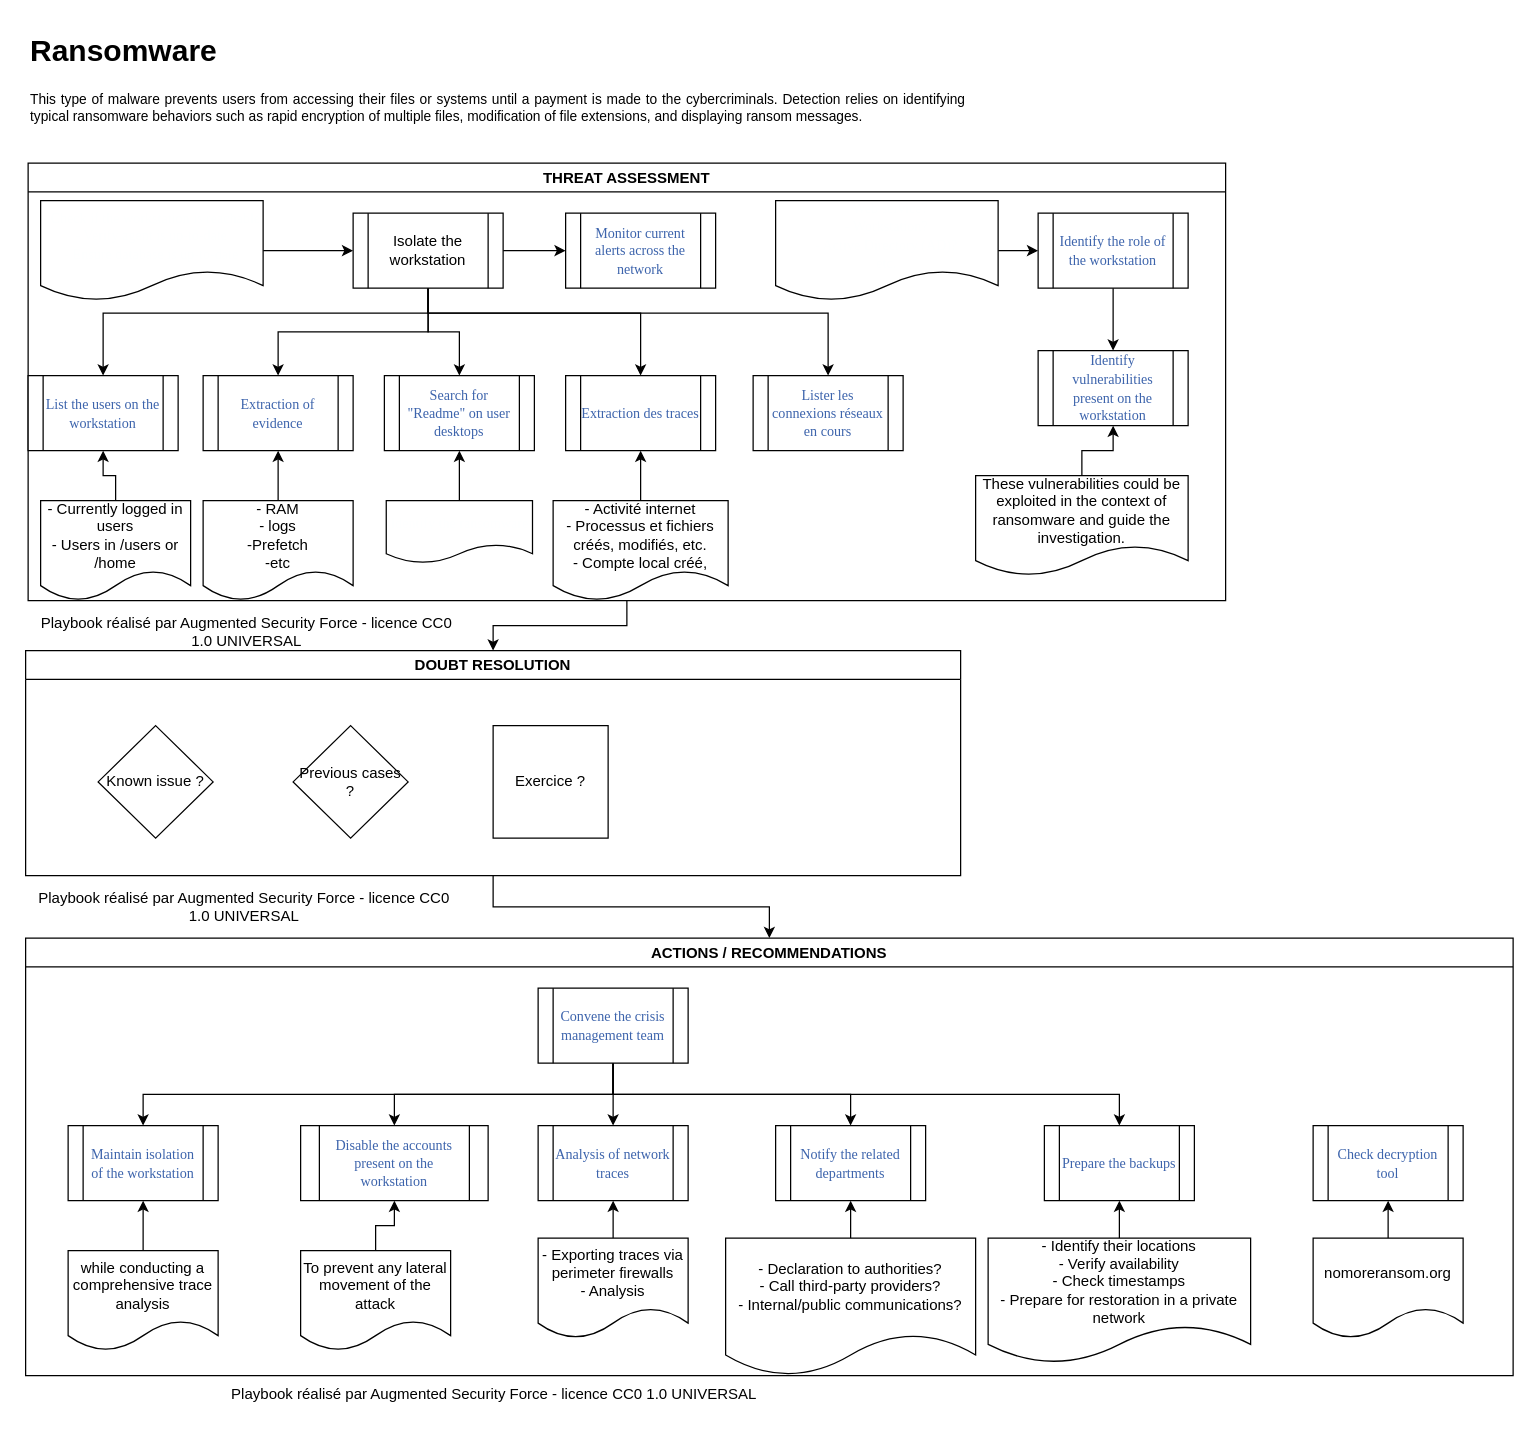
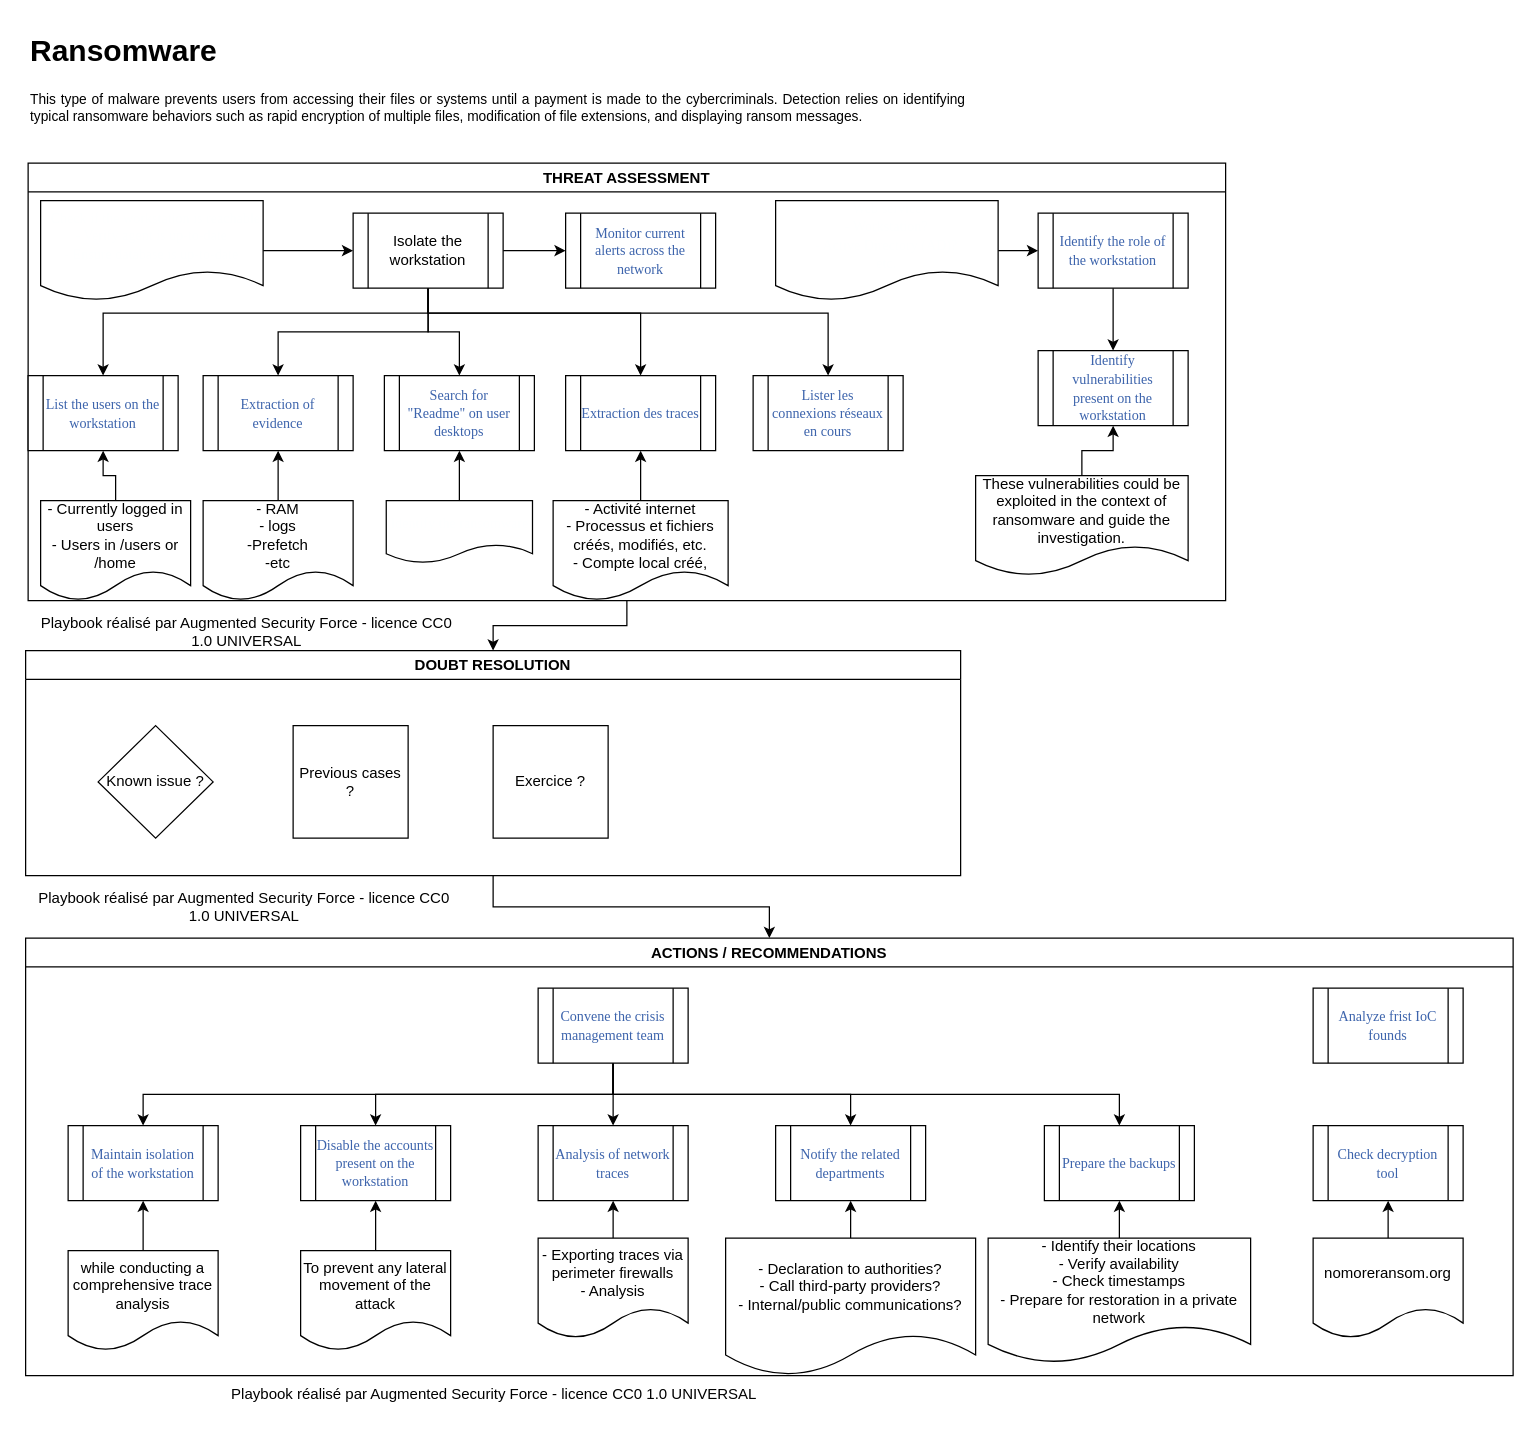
node "Previous cases ?": shape diamond -> rectangle
node "Analyze frist IoC founds": added
node "Disable the accounts present on the workstation": size 188x75 -> 150x75
